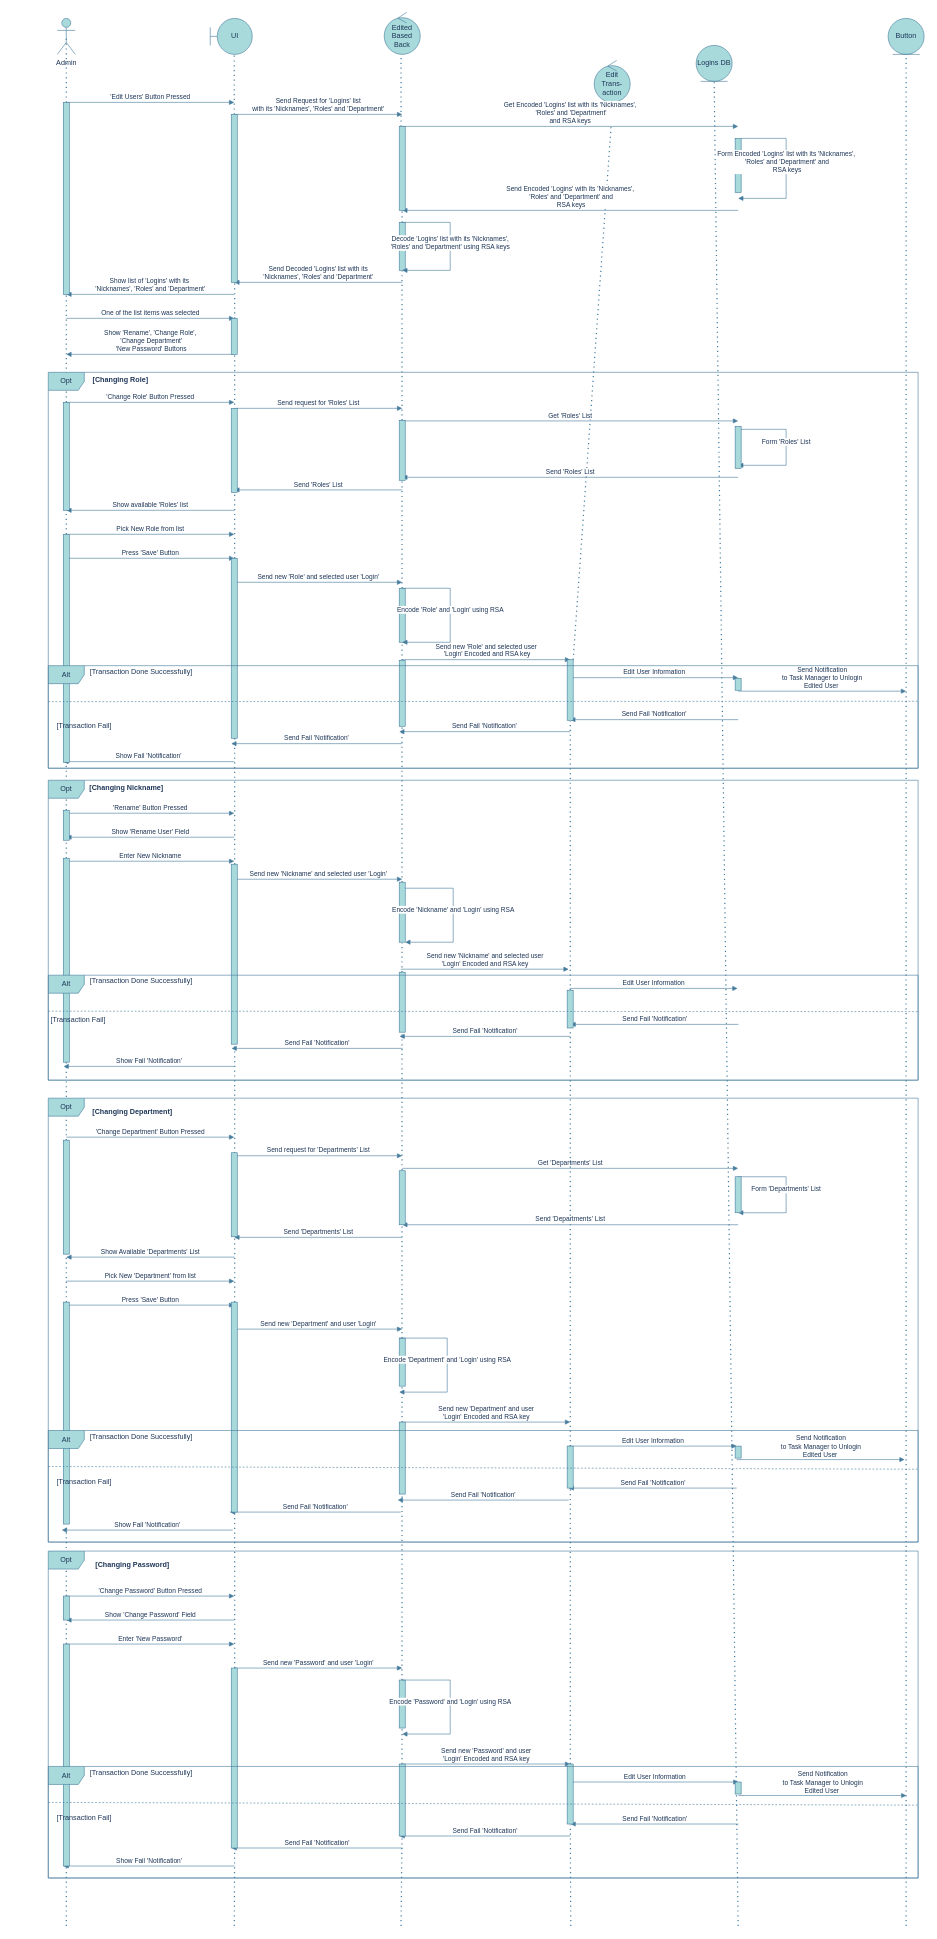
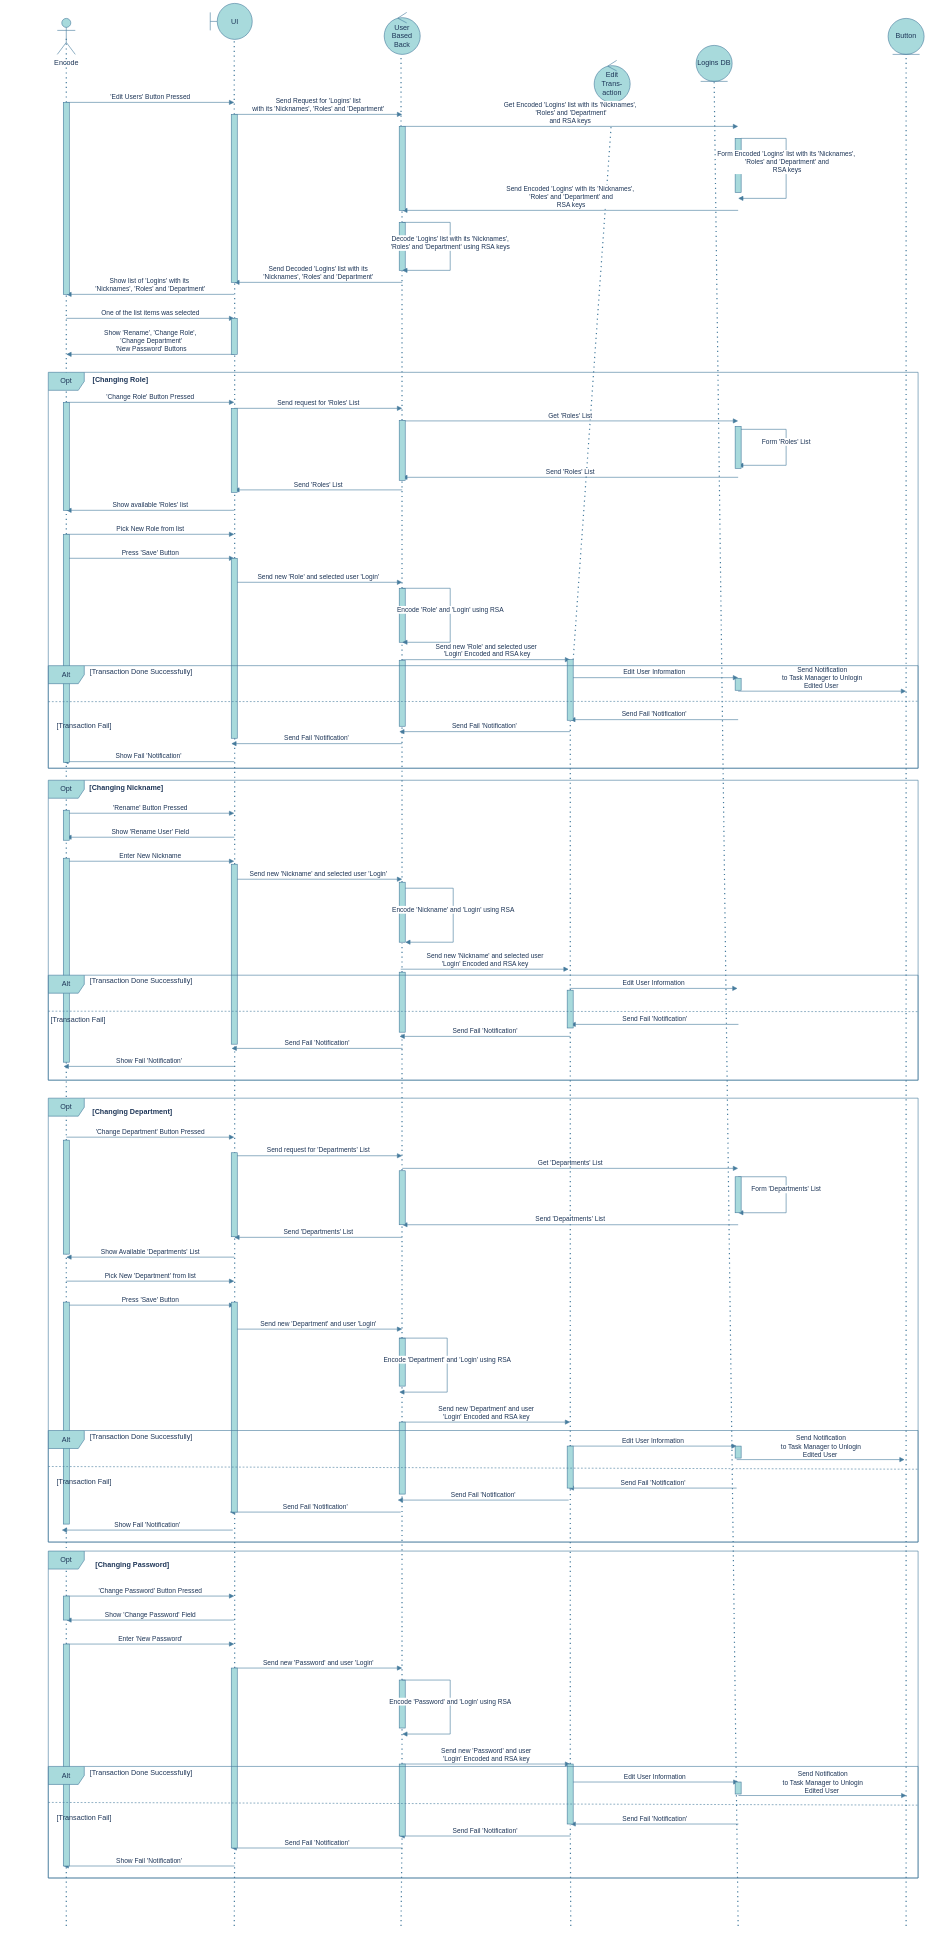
node "UI": moved (231, 36) -> (231, 21)
node "Edited Based Back": label "Edited Based Back" -> "User Based Back"
node "Admin": label "Admin" -> "Encode"
